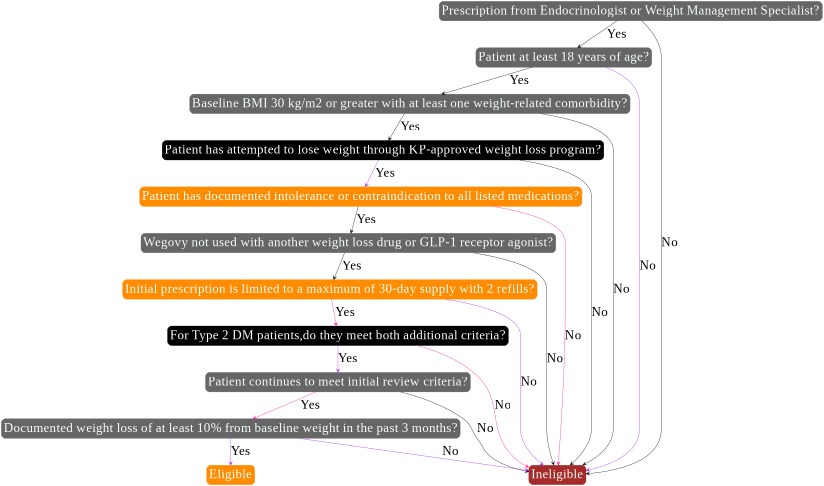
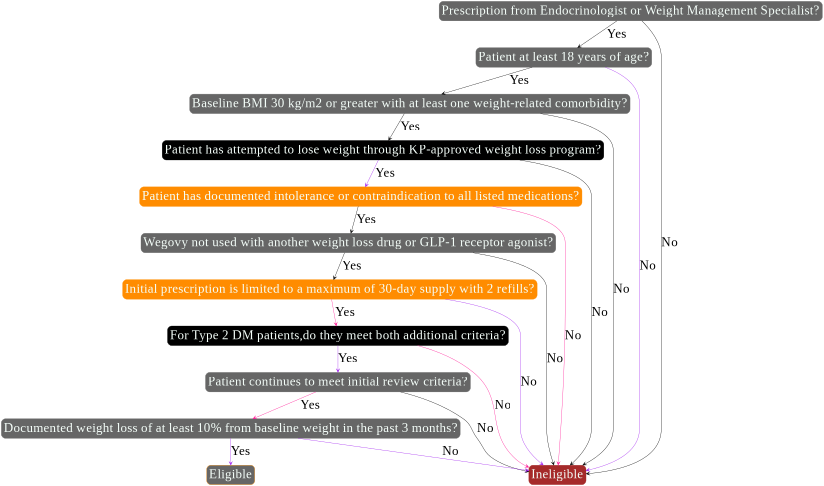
node "Eligible": fillcolor darkorange -> gray40
